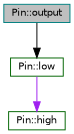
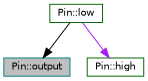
edge "Pin::output" -> "Pin::low": reversed
